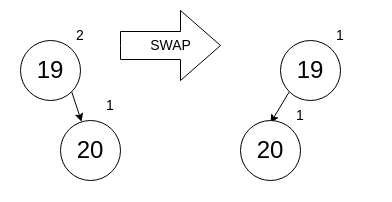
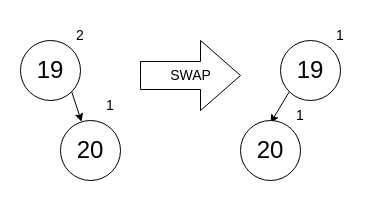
node "SWAP": moved (171, 46) -> (191, 76)
